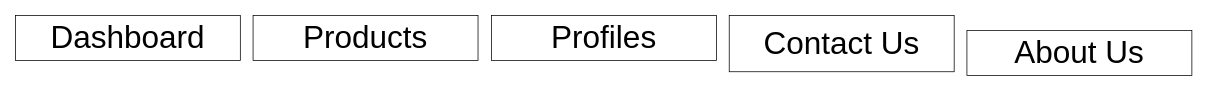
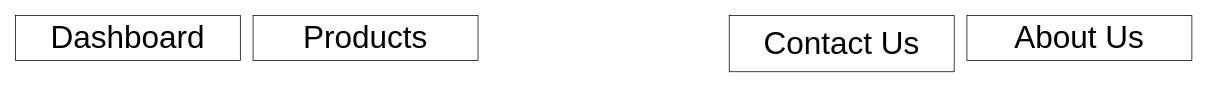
node "Profiles": removed
node "About Us": moved (1080, 53) -> (1080, 38)
